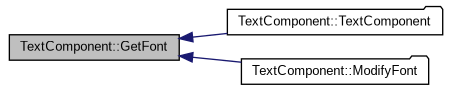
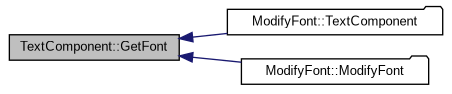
node "TextComponent::TextComponent": label "TextComponent::TextComponent" -> "ModifyFont::TextComponent"
node "TextComponent::ModifyFont": label "TextComponent::ModifyFont" -> "ModifyFont::ModifyFont"
